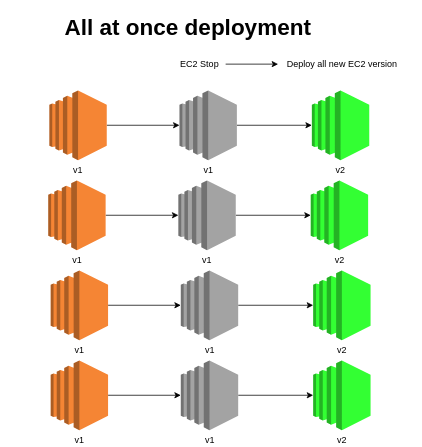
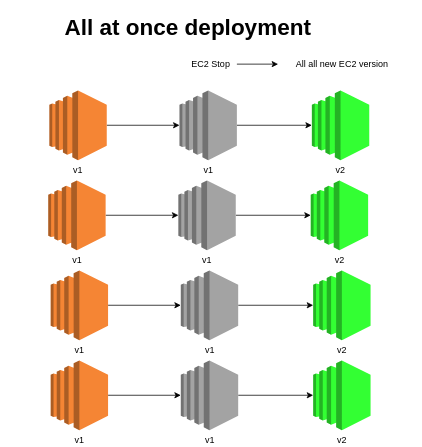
node "EC2 Stop": moved (199, 64) -> (210, 64)
node "Deploy all new EC2 version": label "Deploy all new EC2 version" -> "All all new EC2 version"
